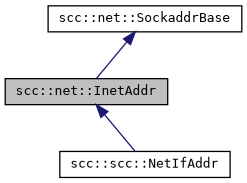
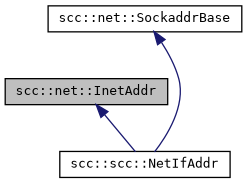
edge "scc::net::InetAddr" -> "scc::net::SockaddrBase": now "scc::scc::NetIfAddr" -> "scc::net::SockaddrBase"
